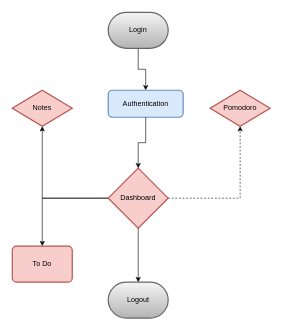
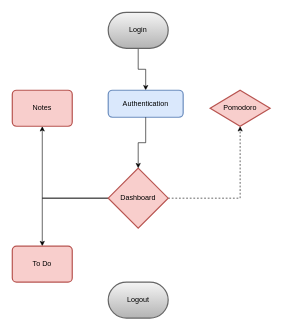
node "Notes": shape diamond -> rounded rectangle
edge "Dashboard" -> "Logout": removed
